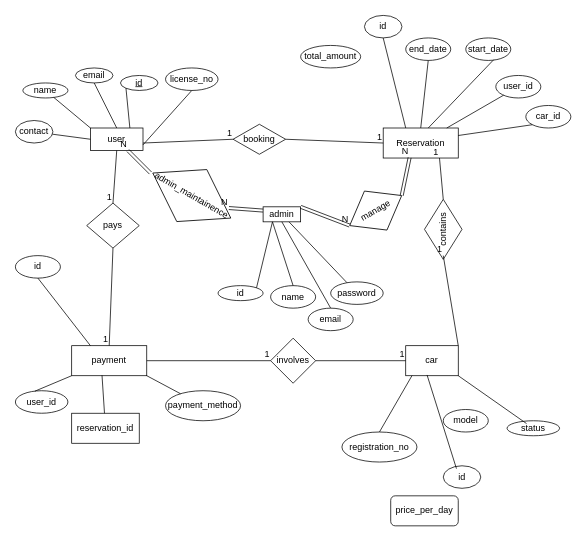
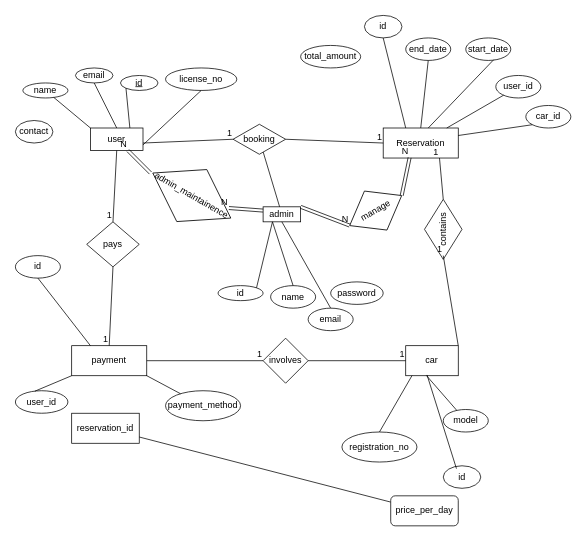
node "license_no": size 53x23 -> 71x23
edge "contact" -- "user": removed
node "pays": moved (113, 225) -> (113, 244)
edge "admin" -- "password": now "admin" -- "booking"
node "involves": moved (293, 360) -> (285, 360)
edge "payment" -- "reservation_id": now "price_per_day" -- "reservation_id"
edge "car" -- "model": added
edge "car" -- "status": removed
node "status": removed
